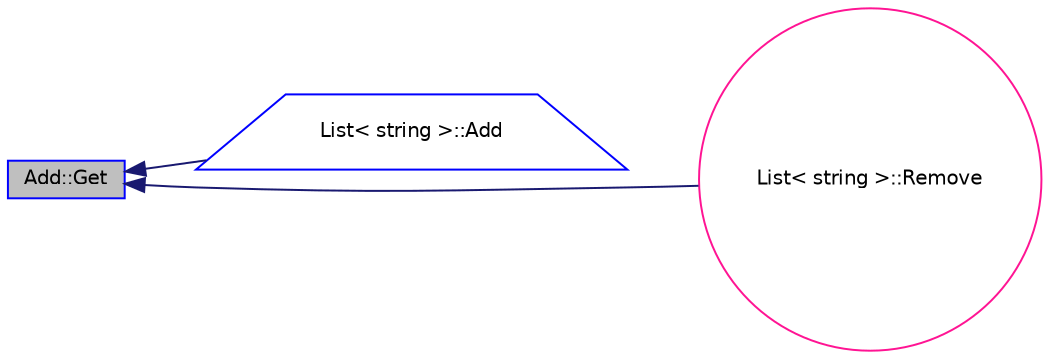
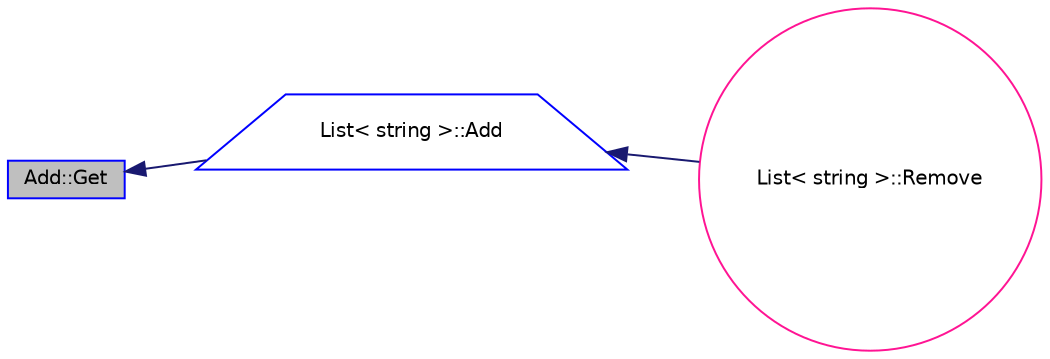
edge "List< string >::Remove" -> "Add::Get": now "List< string >::Remove" -> "List< string >::Add"
